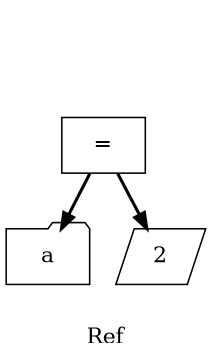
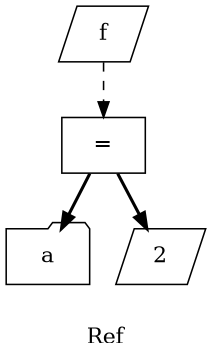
node "f": added
